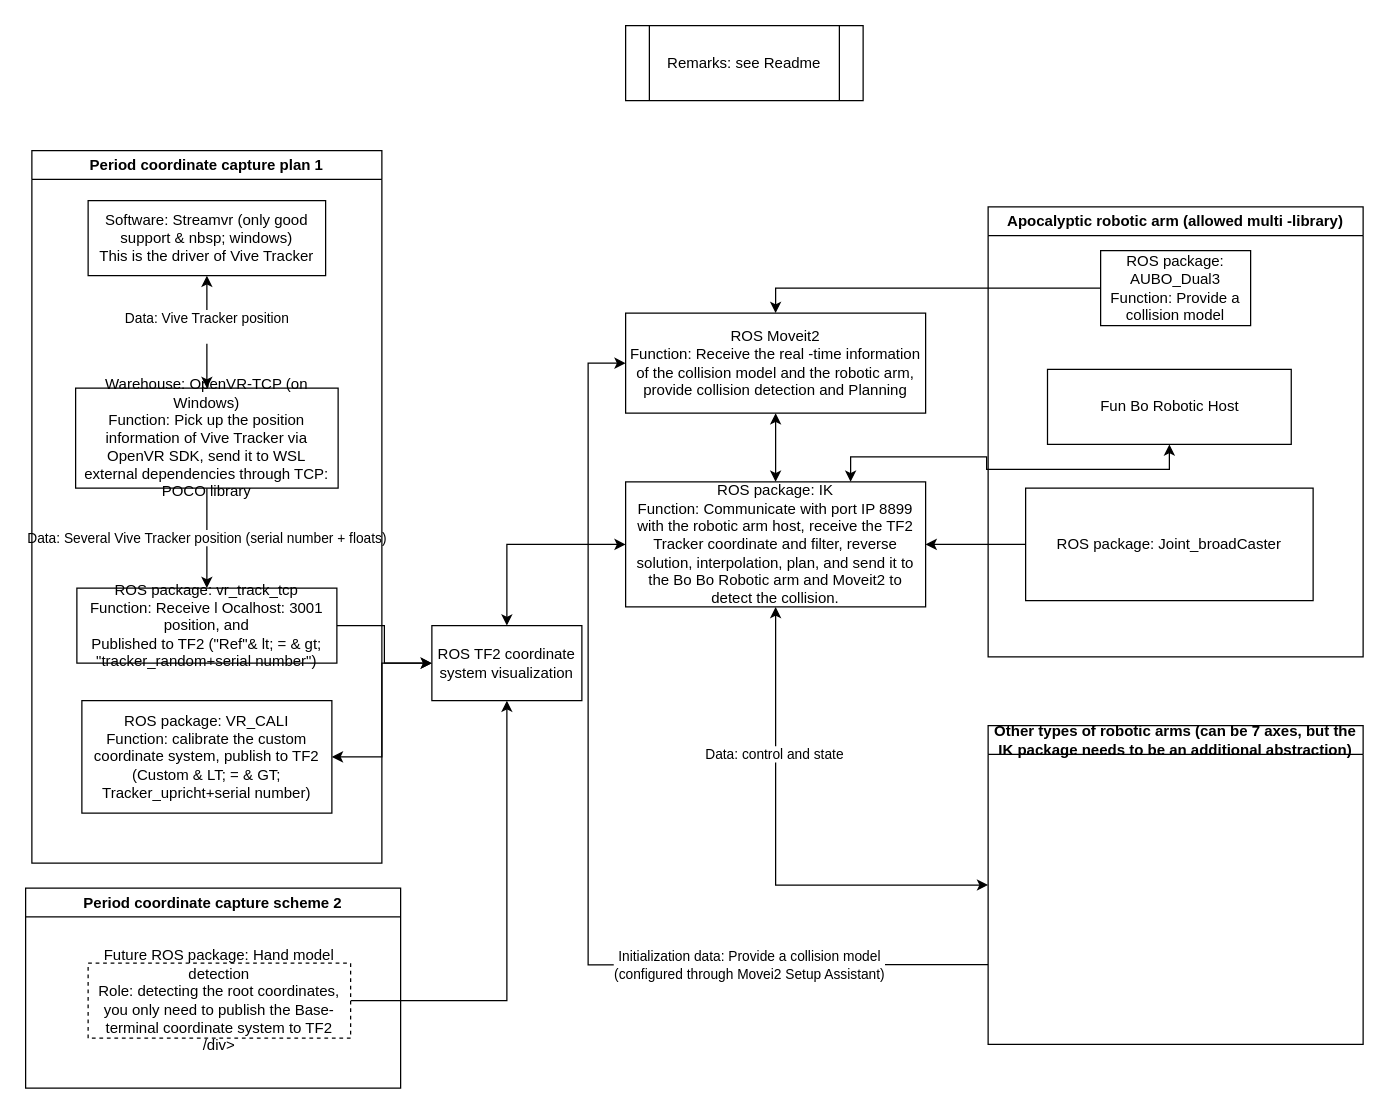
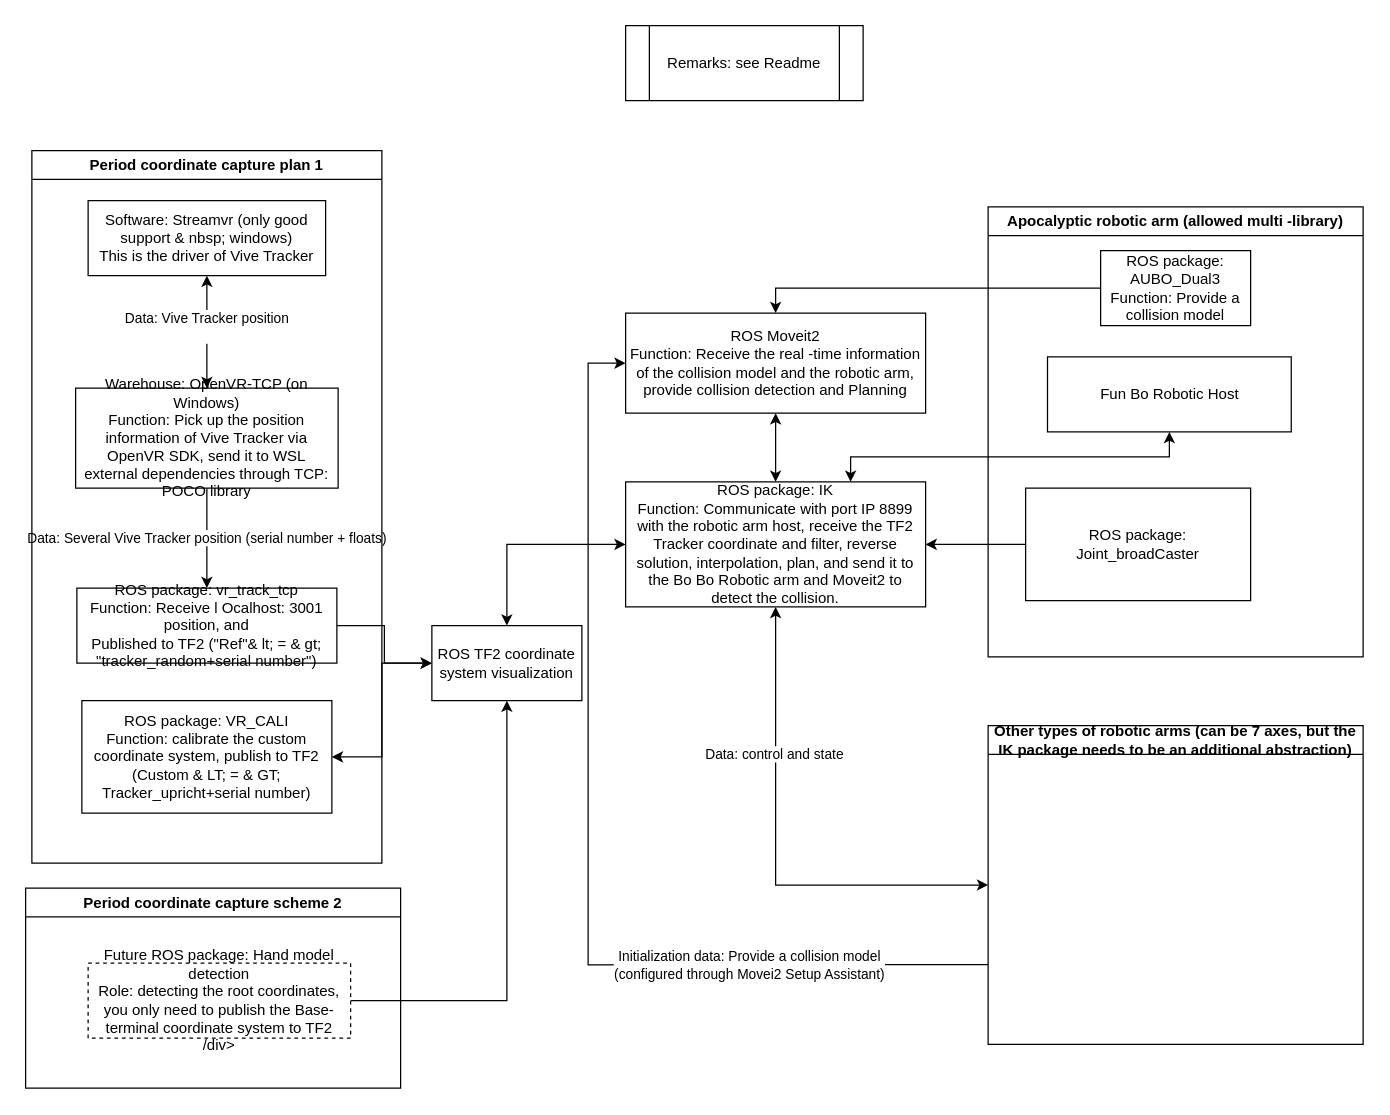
node "Fun Bo Robotic Host": moved (1169, 407) -> (1169, 394)
node "ROS package: Joint_broadCaster": size 288x113 -> 225x113
